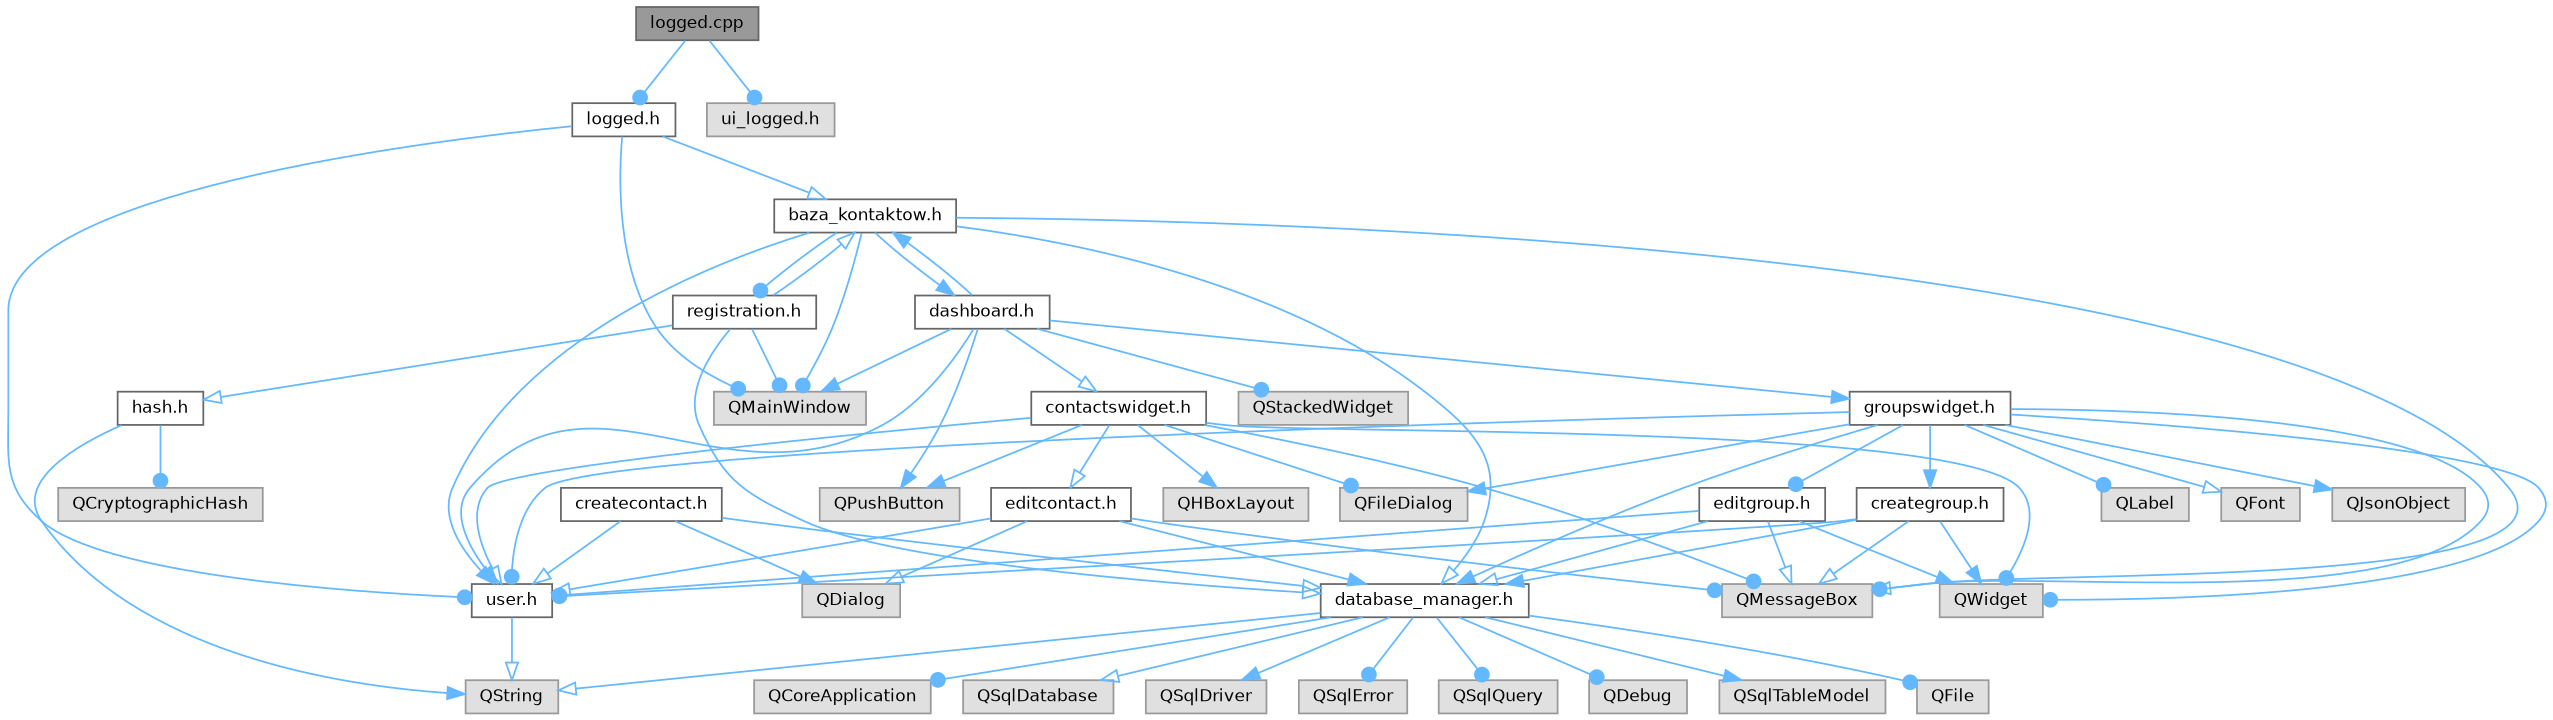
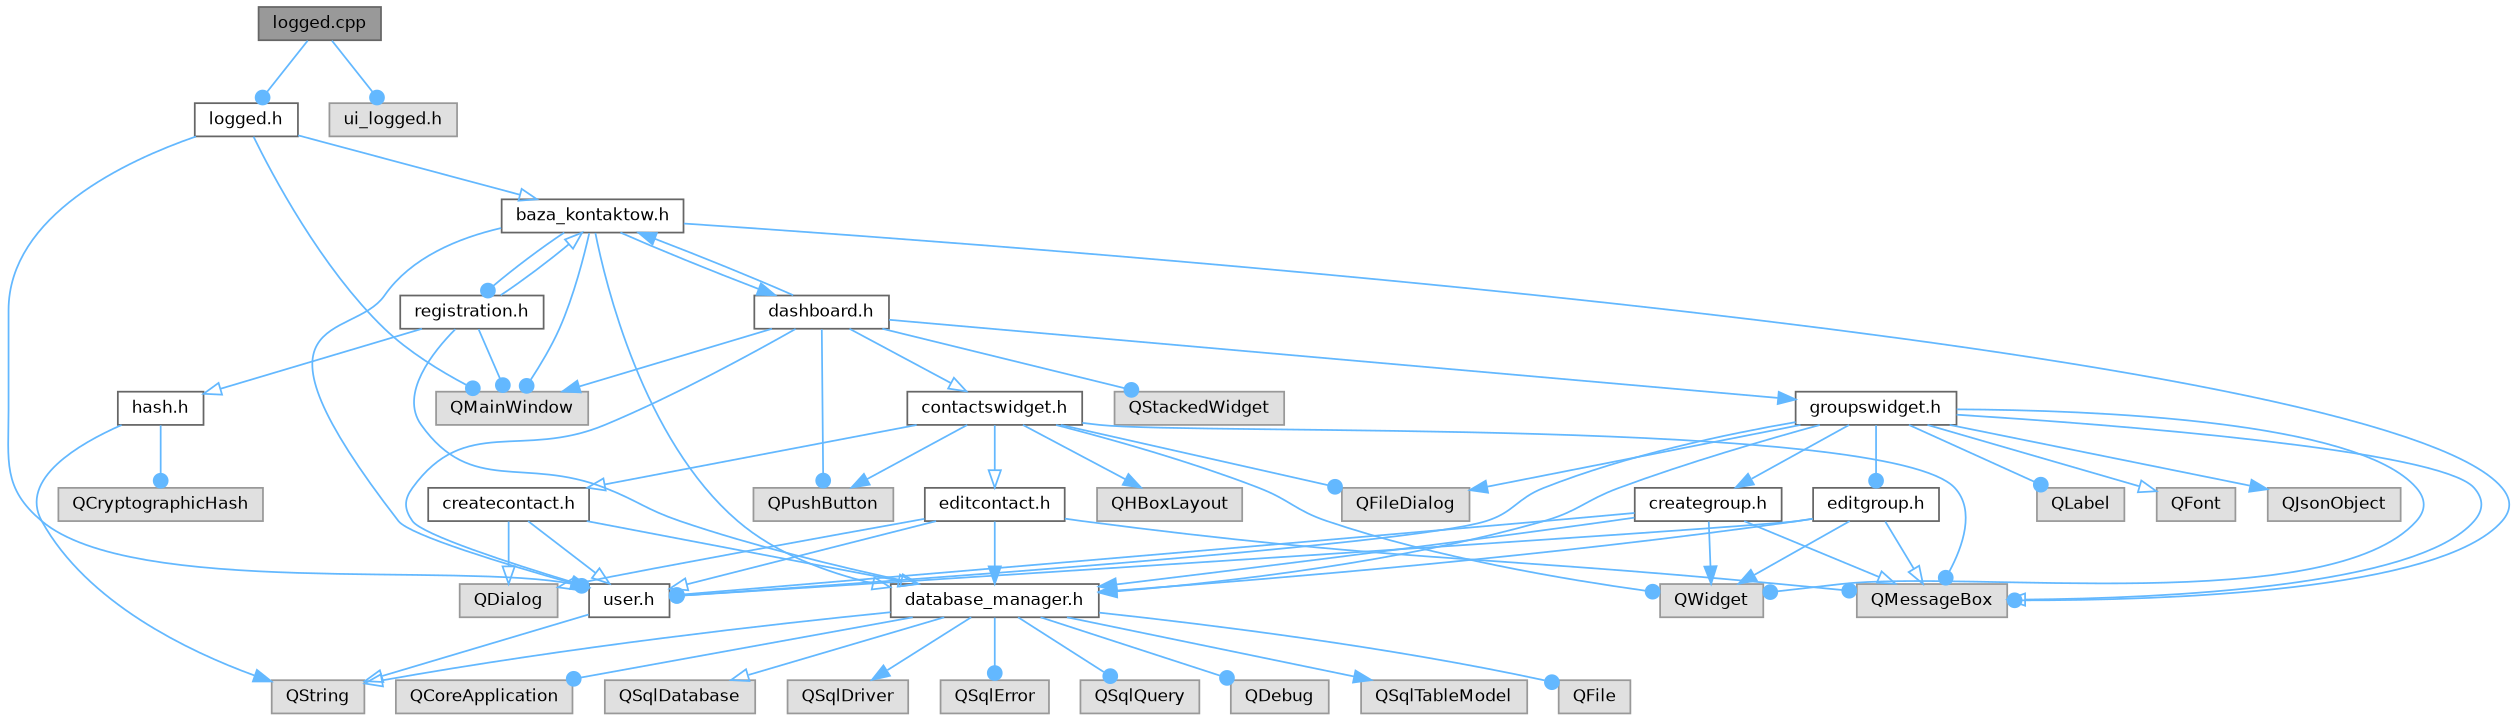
edge "dashboard.h" -> "QPushButton": arrowhead normal -> dot
edge "contactswidget.h" -> "user.h": now "contactswidget.h" -> "createcontact.h"
edge "createcontact.h" -> "QDialog": arrowhead normal -> onormal
